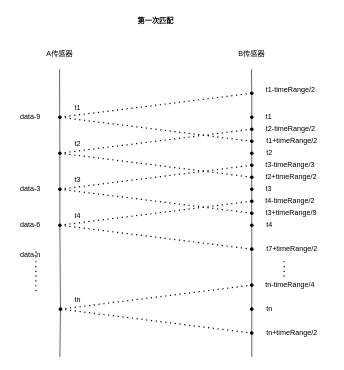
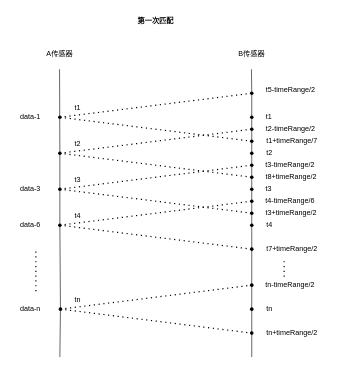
node "t1-timeRange/2": label "t1-timeRange/2" -> "t5-timeRange/2"
node "data-9": label "data-9" -> "data-1"
node "t1+timeRange/2": label "t1+timeRange/2" -> "t1+timeRange/7"
node "t3-timeRange/3": label "t3-timeRange/3" -> "t3-timeRange/2"
node "t2+timeRange/2": label "t2+timeRange/2" -> "t8+timeRange/2"
node "t4-timeRange/2": label "t4-timeRange/2" -> "t4-timeRange/6"
node "t3+timeRange/9": label "t3+timeRange/9" -> "t3+timeRange/2"
node "data-n": moved (30, 255) -> (30, 309)
node "tn-timeRange/4": label "tn-timeRange/4" -> "tn-timeRange/2"
